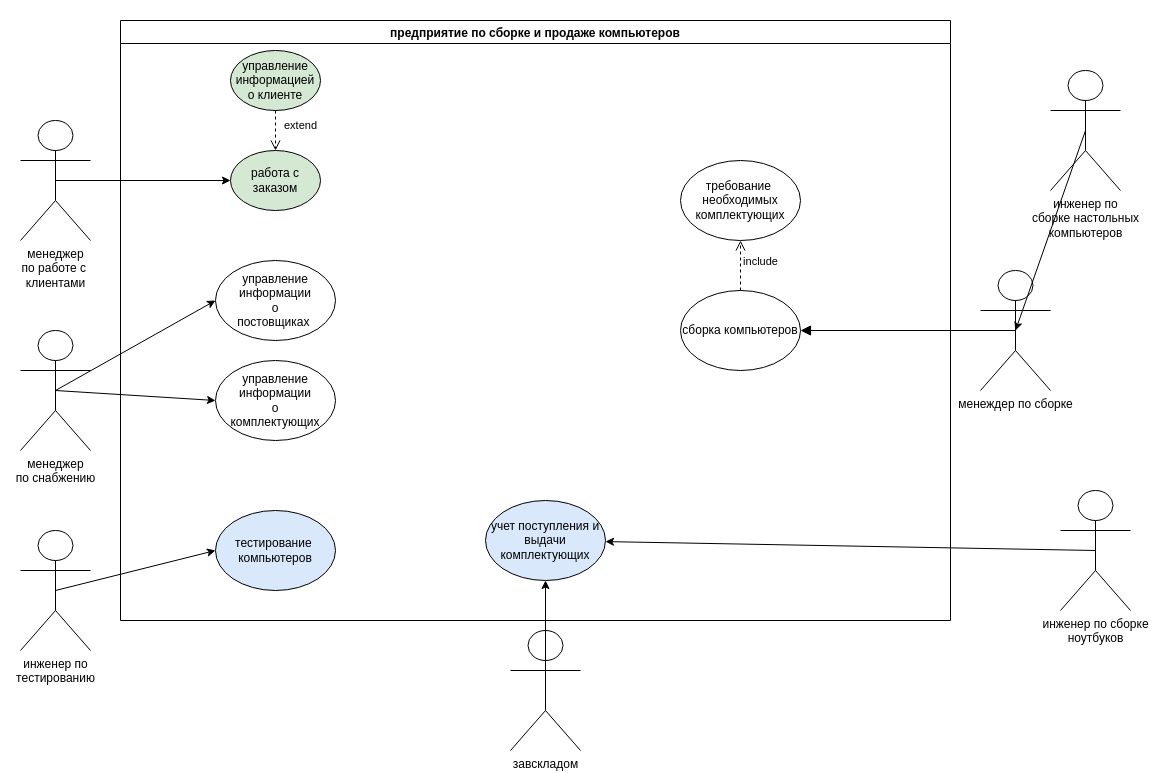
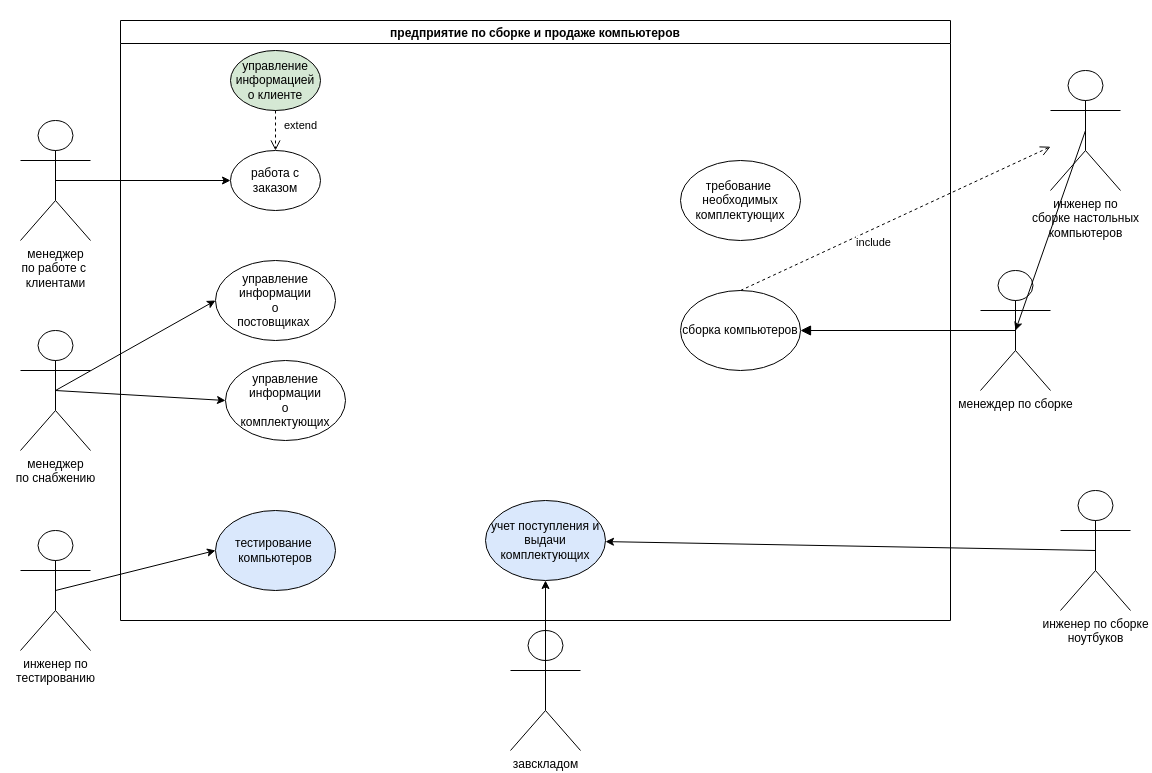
node "работа с заказом": fillcolor #d5e8d4 -> #ffffff
edge "сборка компьютеров" -> "требование необходимых комплектующих": now "сборка компьютеров" -> "инженер по сборке настольных компьютеров"
node "управление информации о комплектующих": moved (276, 401) -> (286, 401)
